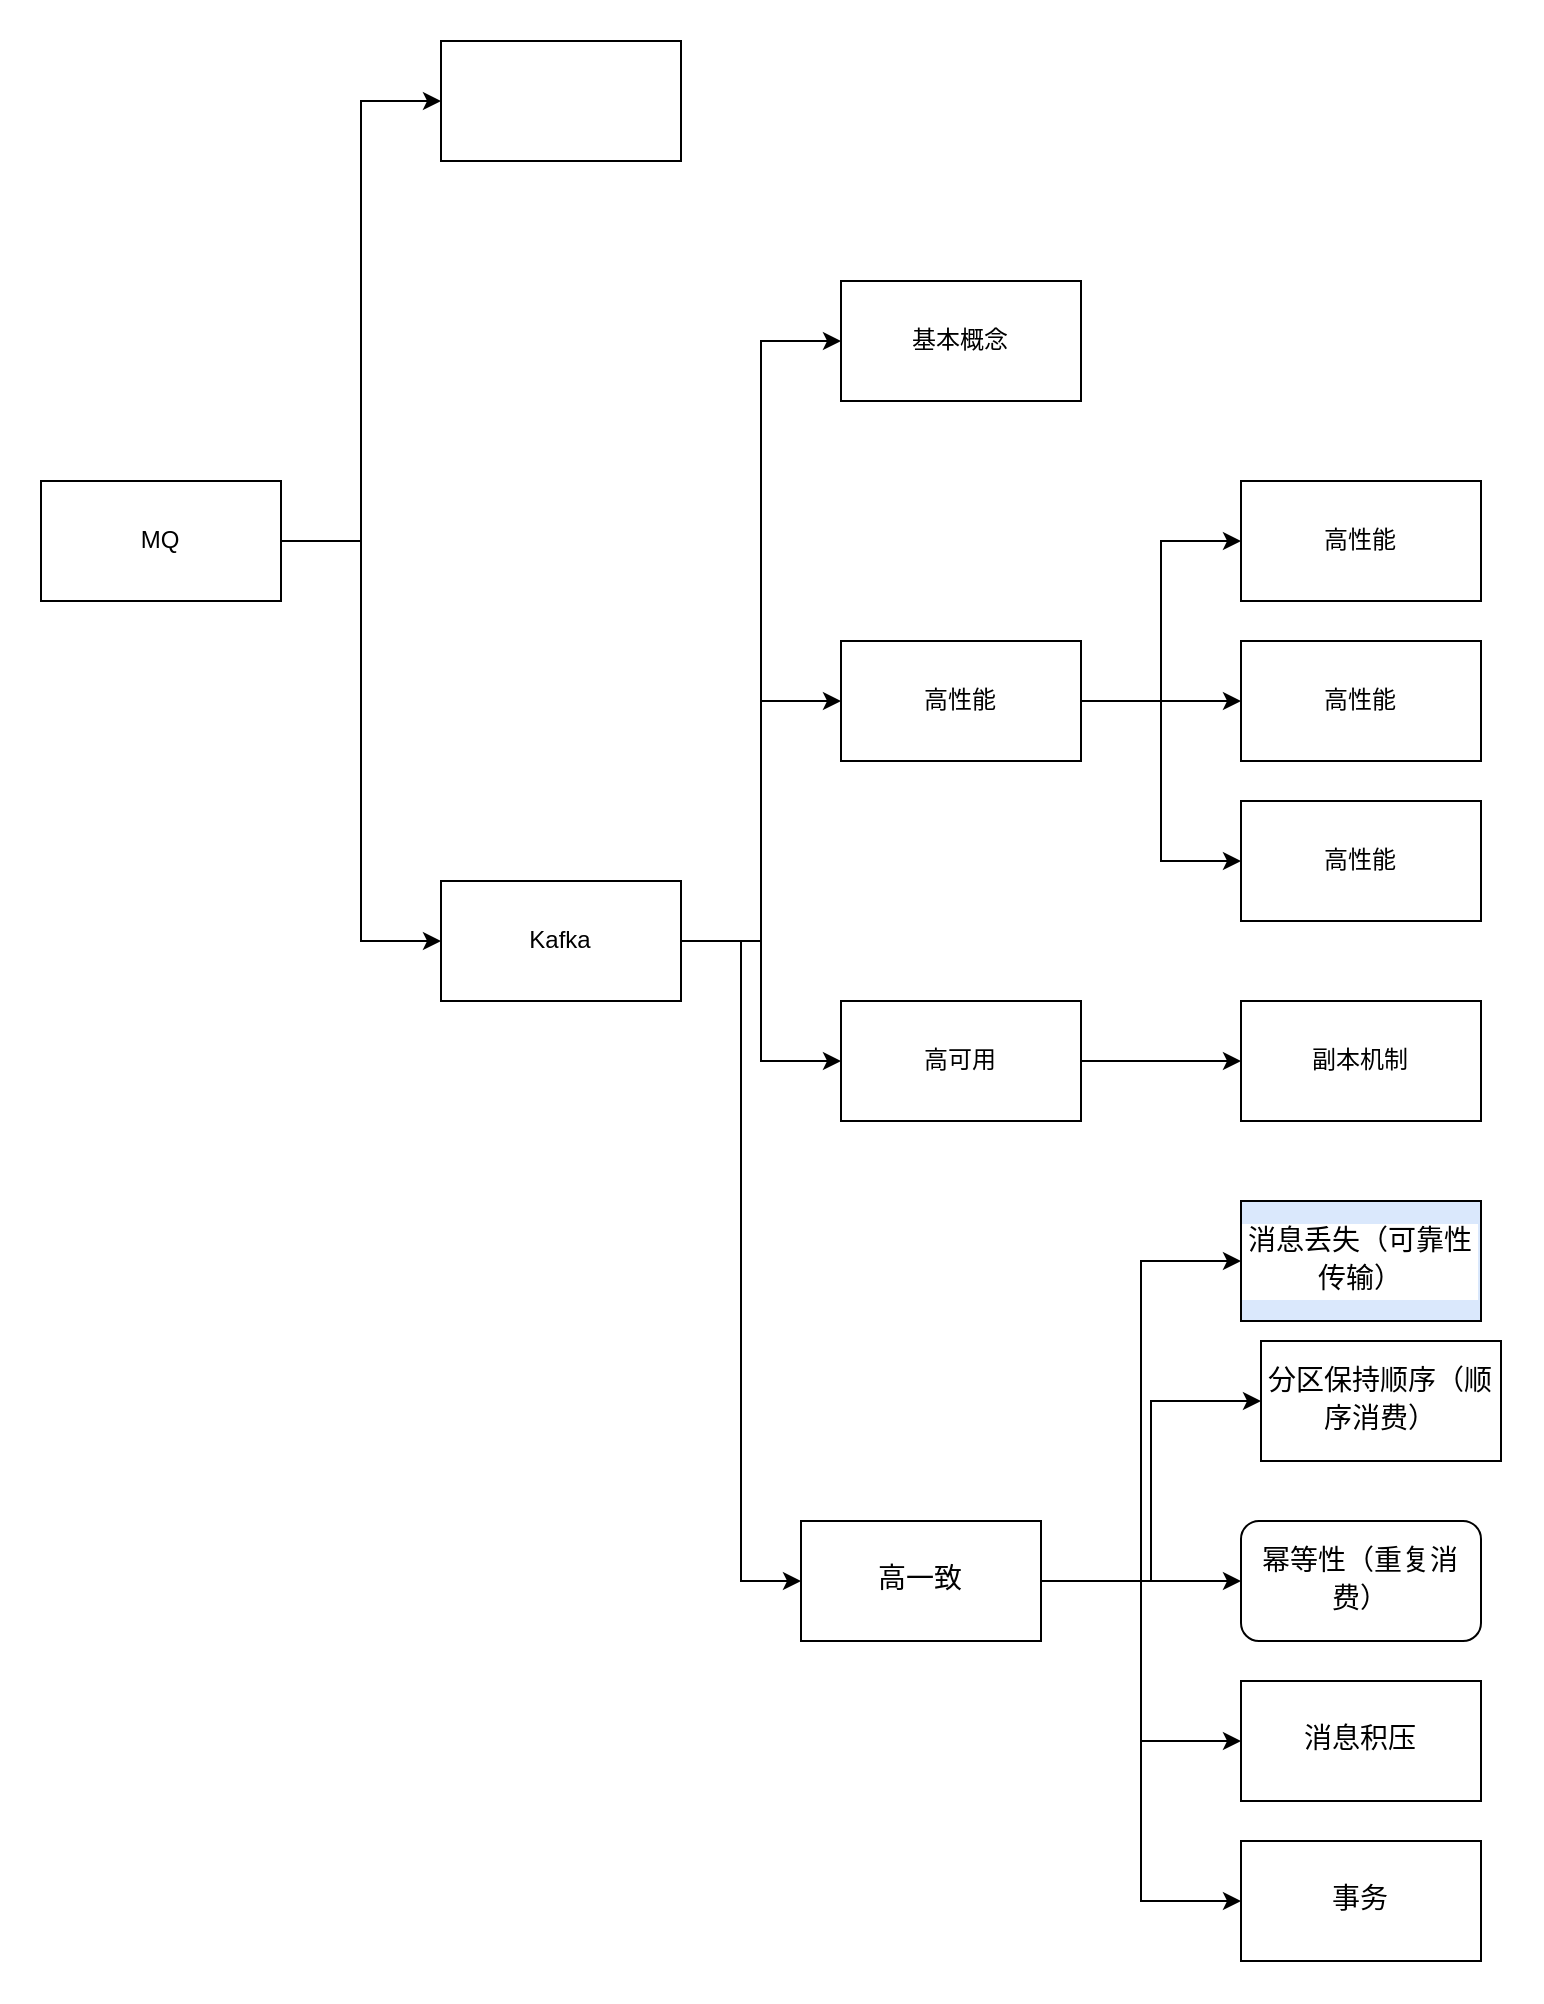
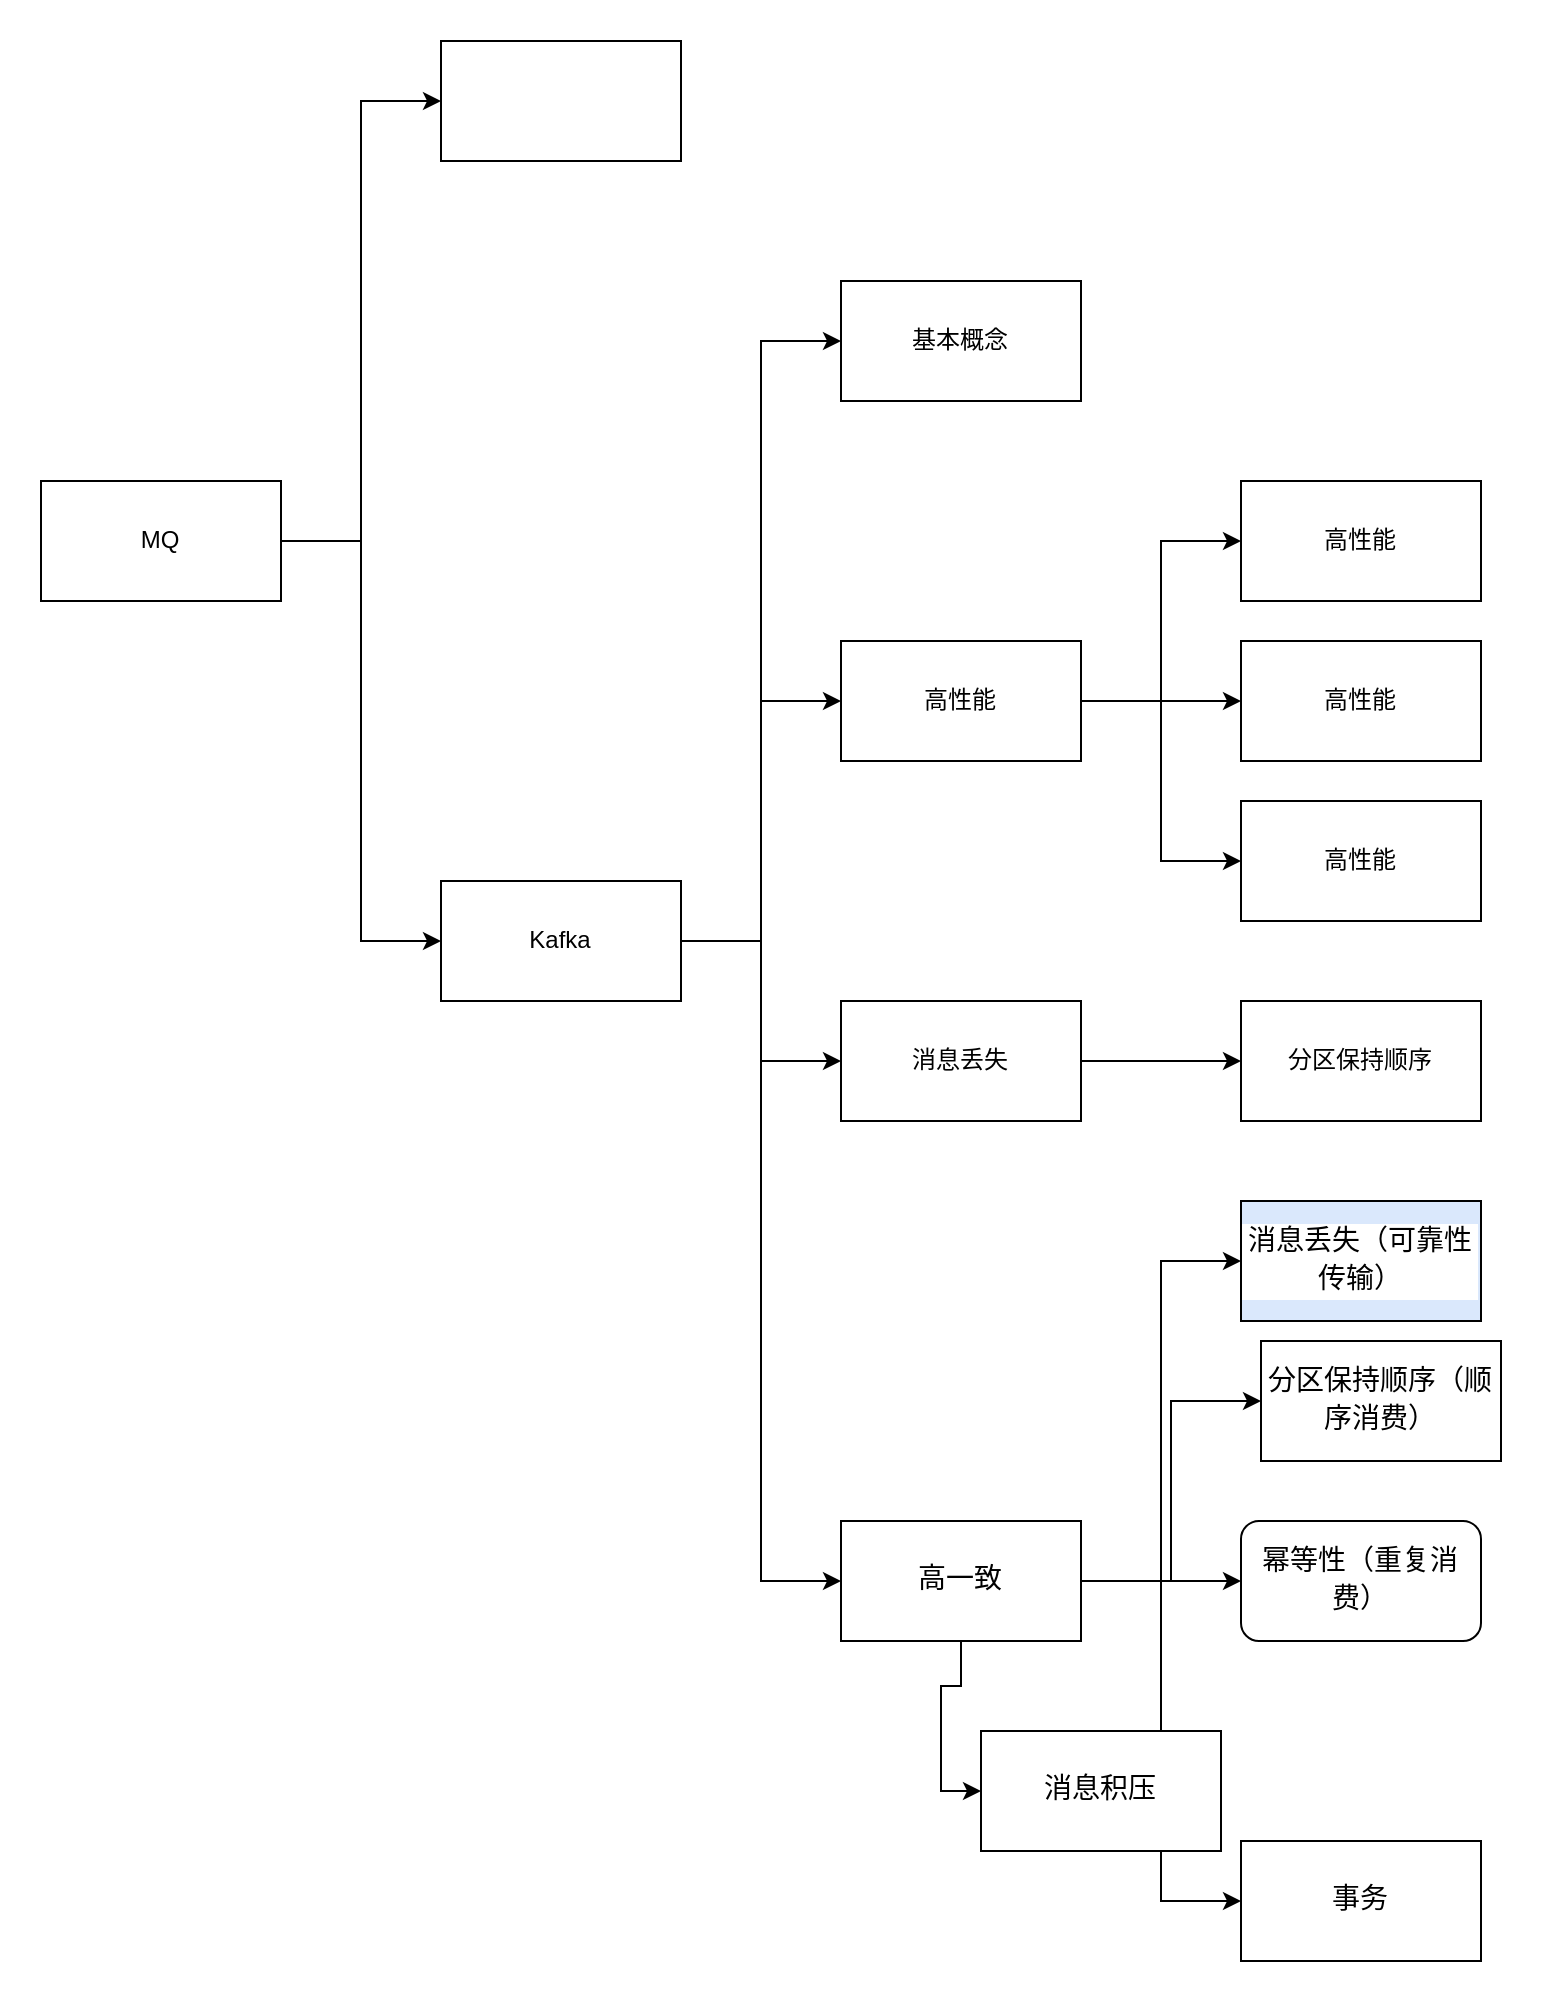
node "高可用": label "高可用" -> "消息丢失"
node "副本机制": label "副本机制" -> "分区保持顺序"
node "高一致": moved (921, 1581) -> (961, 1581)
node "消息积压": moved (1361, 1741) -> (1101, 1791)
